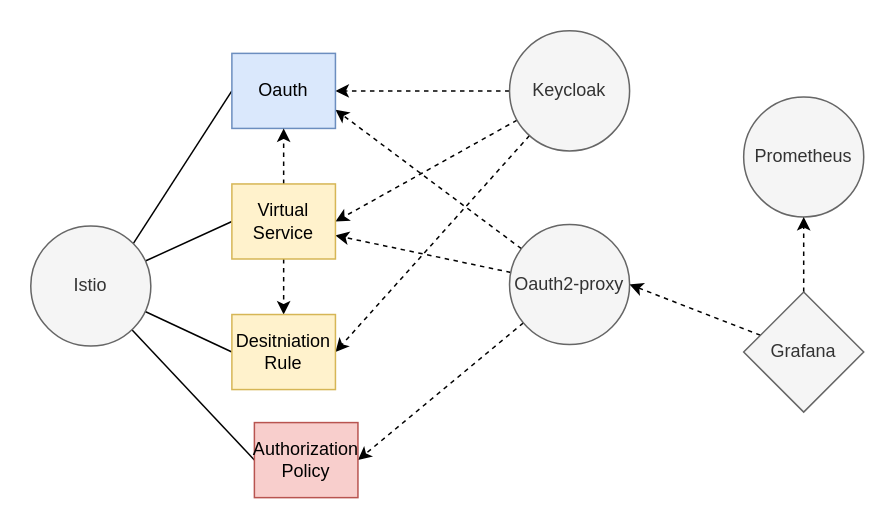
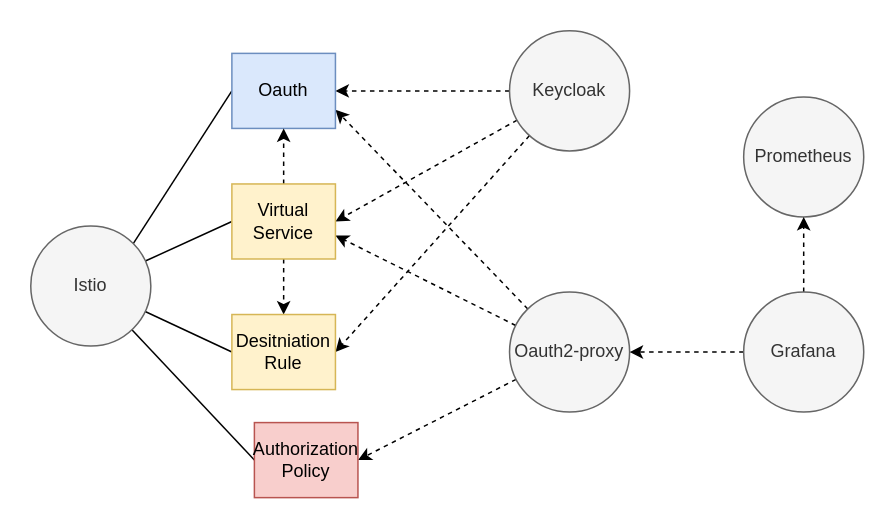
node "Oauth2-proxy": moved (569, 284) -> (569, 352)
node "Grafana": shape diamond -> ellipse
